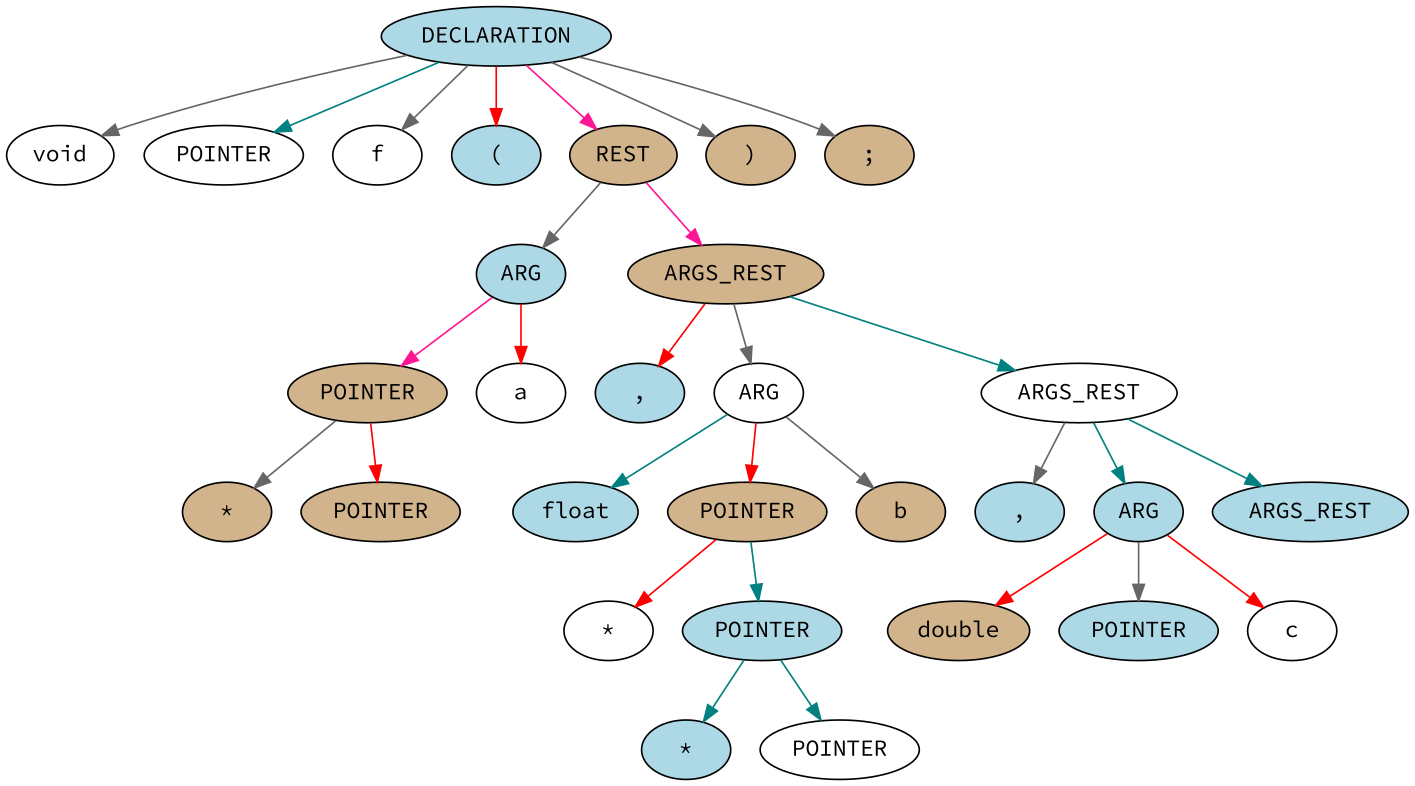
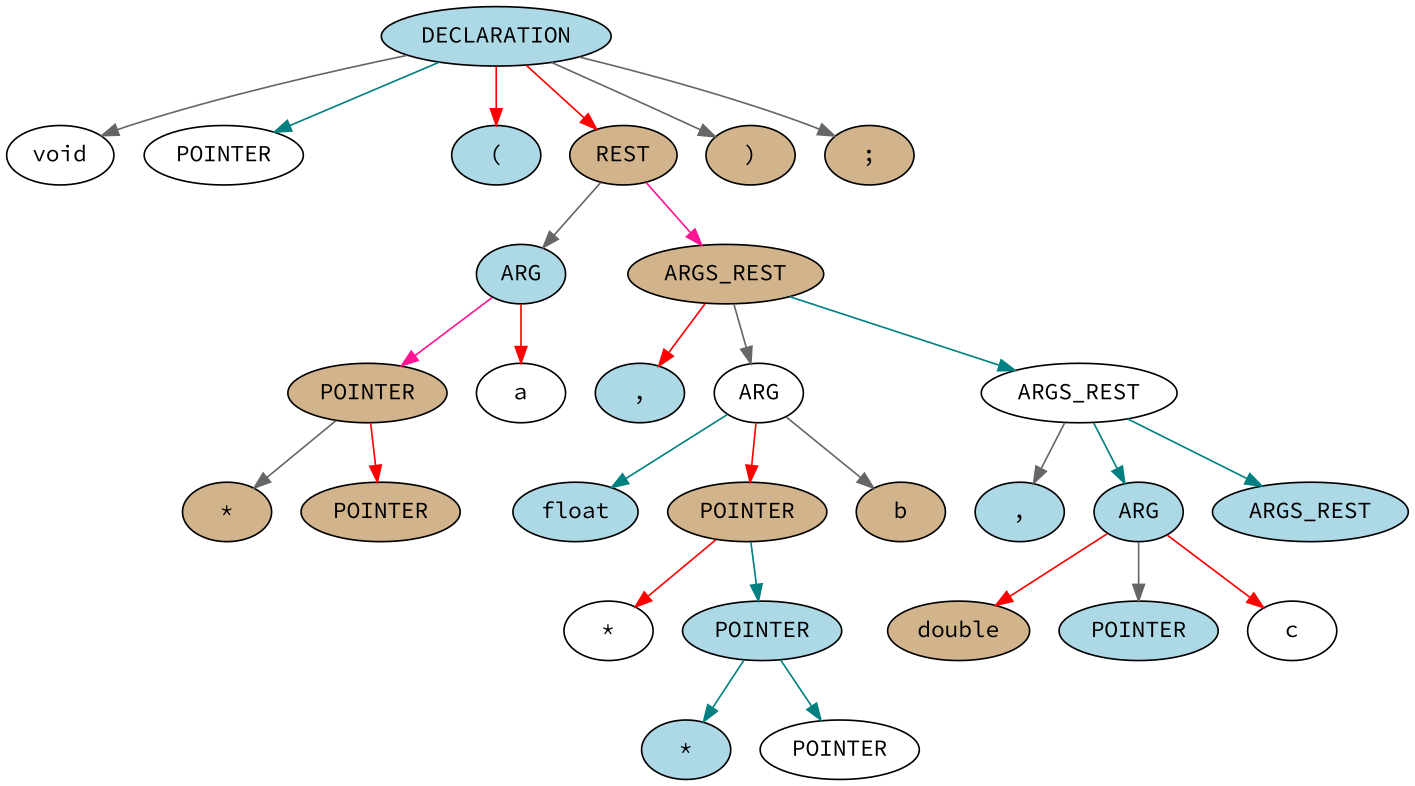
edge "DECLARATION" -> "REST": color deeppink -> red
node "f": removed
